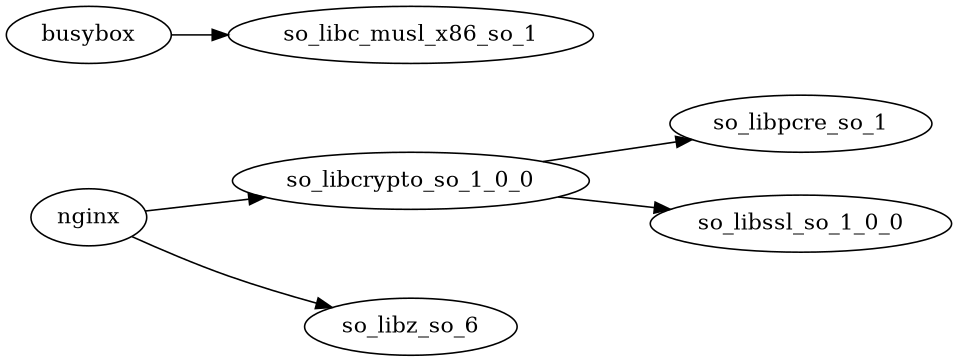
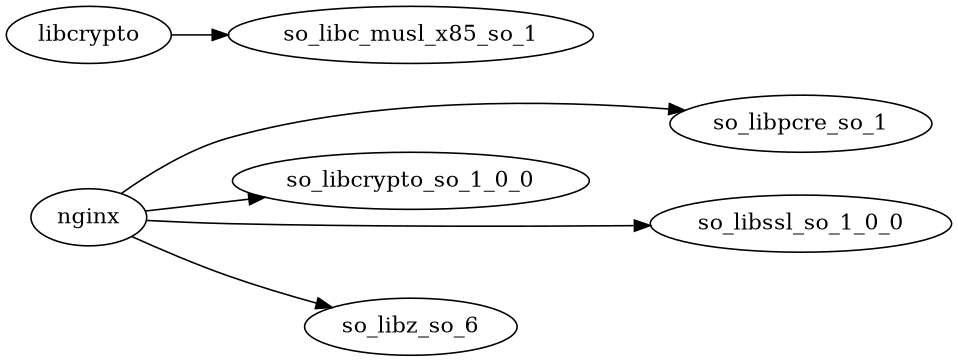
node "busybox": label "busybox" -> "libcrypto"
node "so_libc_musl_x86_so_1": label "so_libc_musl_x86_so_1" -> "so_libc_musl_x85_so_1"
edge "so_libcrypto_so_1_0_0" -> "so_libpcre_so_1": now "nginx" -> "so_libpcre_so_1"
edge "so_libcrypto_so_1_0_0" -> "so_libssl_so_1_0_0": now "nginx" -> "so_libssl_so_1_0_0"
